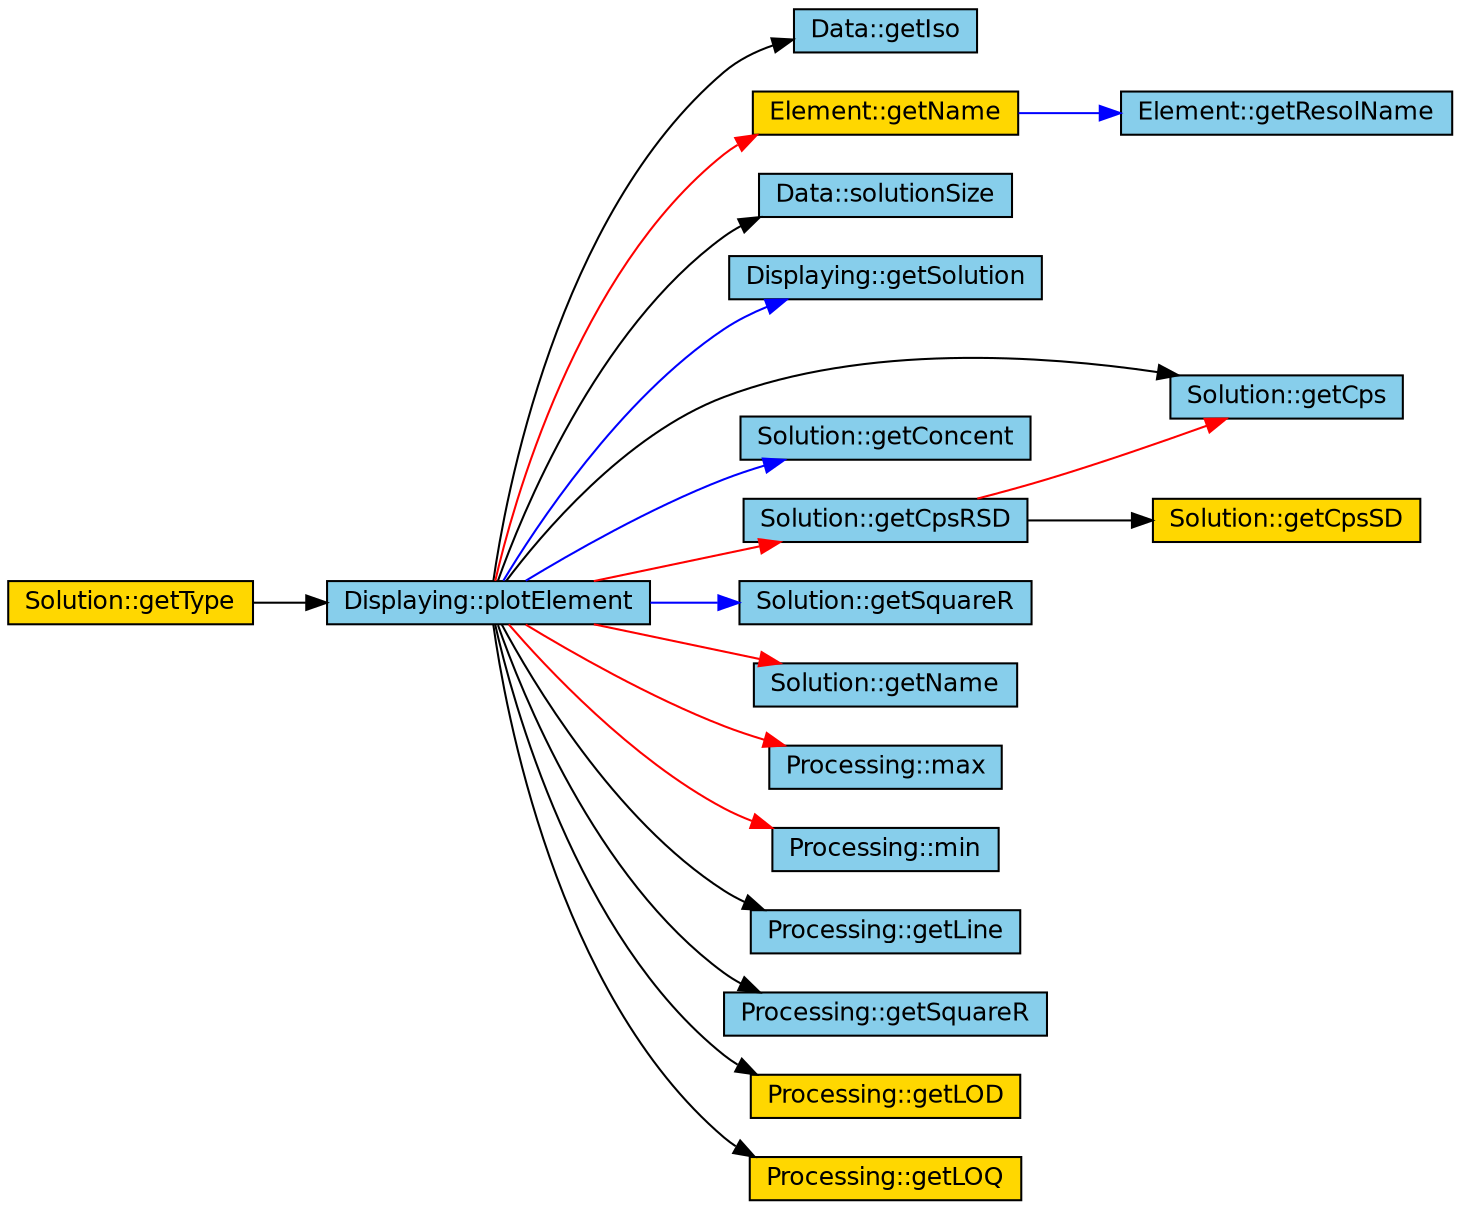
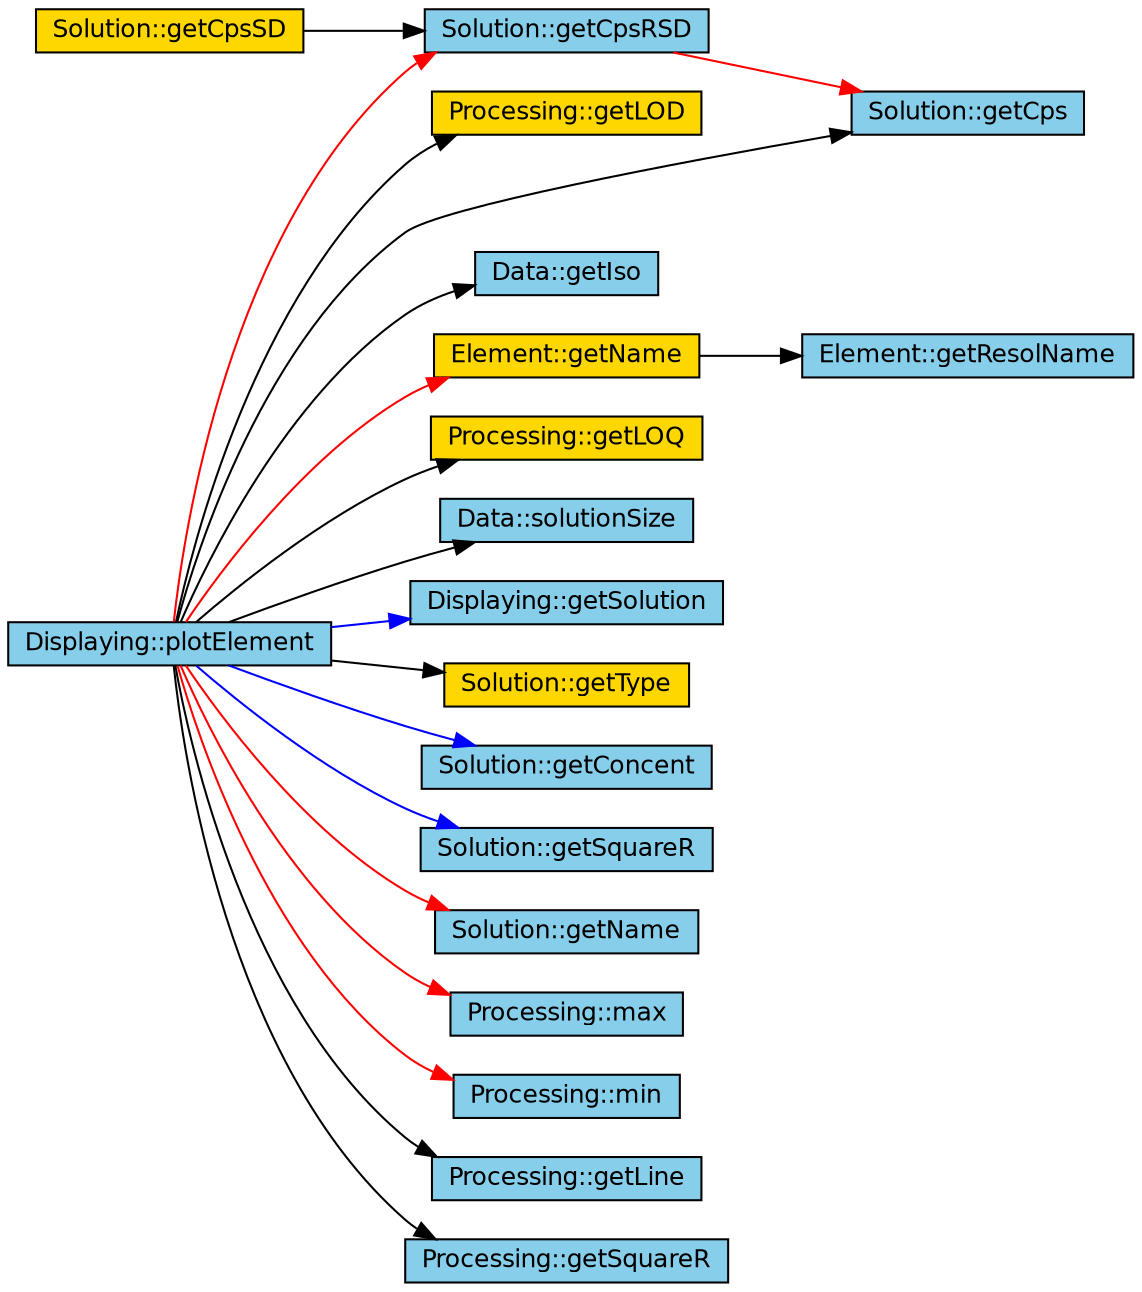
edge "Element::getName" -> "Element::getResolName": color blue -> black
edge "Solution::getCpsRSD" -> "Solution::getCpsSD": reversed
edge "Solution::getType" -> "Displaying::plotElement": reversed
